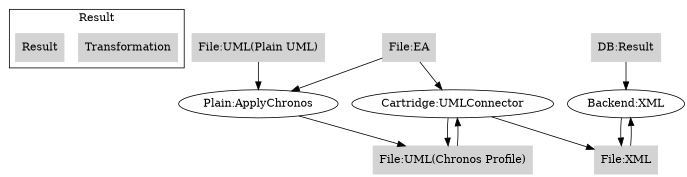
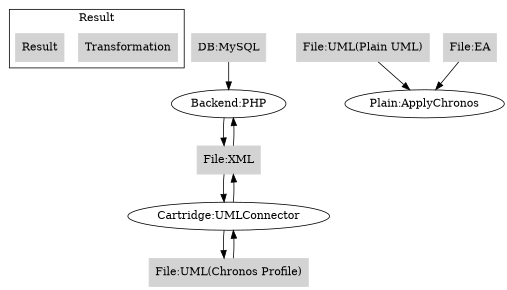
node "DB:Result": label "DB:Result" -> "DB:MySQL"
edge "File:EA" -> "Cartridge:UMLConnector": now "File:XML" -> "Cartridge:UMLConnector"
node "Backend:XML": label "Backend:XML" -> "Backend:PHP"
edge "Plain:ApplyChronos" -> "File:UML(Chronos Profile)": removed
